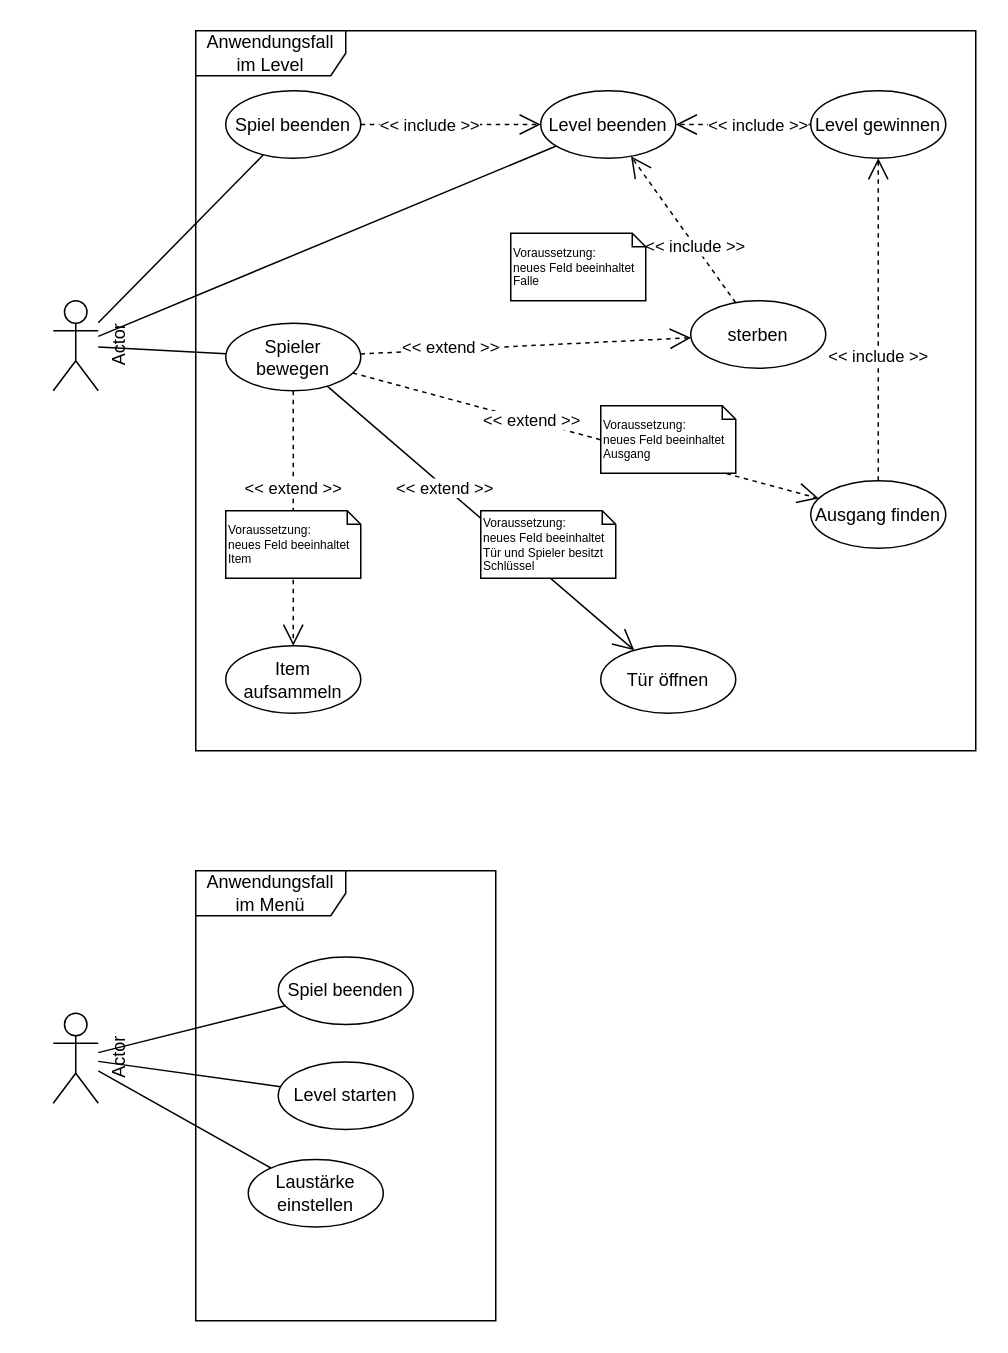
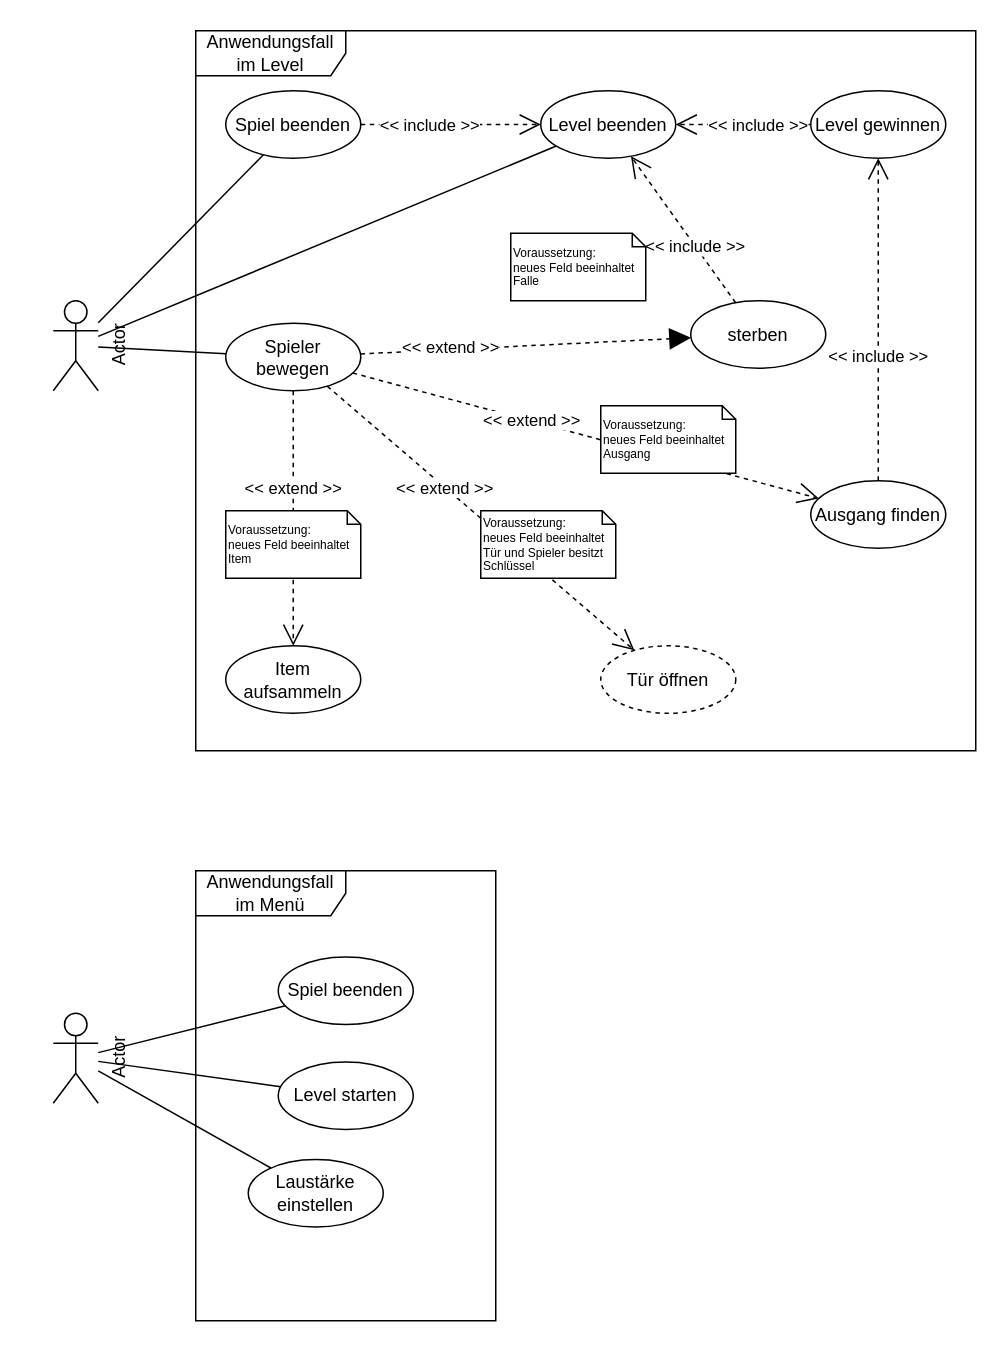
edge "Spieler bewegen" -> "sterben": arrowhead open -> block
edge "Spieler bewegen" -> "Tür öffnen": style solid -> dashed
node "Tür öffnen": style solid -> dashed
